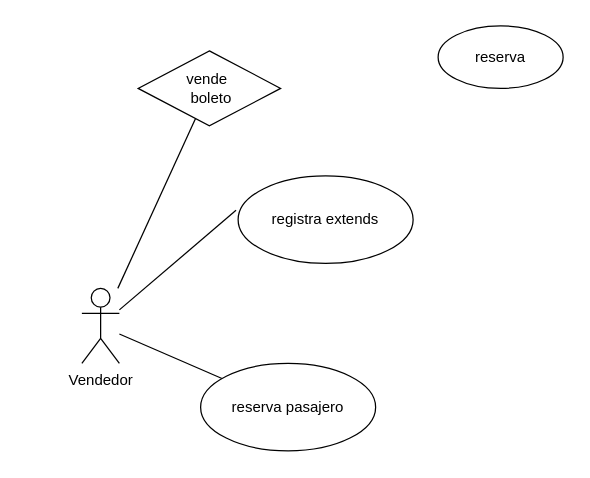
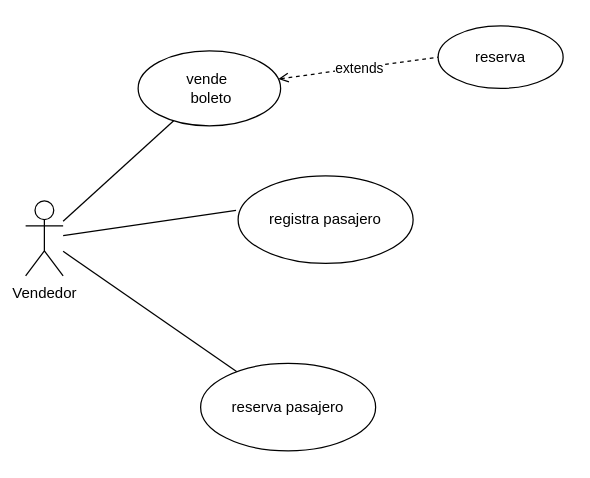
edge "reserva" -> "vende boleto": added, label "extends"
node "vende boleto": shape diamond -> ellipse
node "registra extends": label "registra extends" -> "registra pasajero"
node "Vendedor": moved (101, 326) -> (44, 238)
